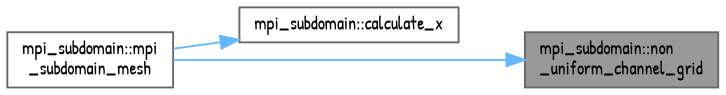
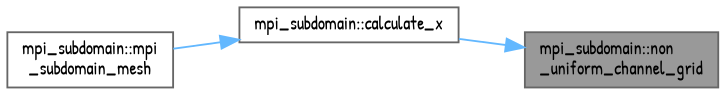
edge "mpi_subdomain::mpi _subdomain_mesh" -> "mpi_subdomain::non _uniform_channel_grid": now "mpi_subdomain::calculate_x" -> "mpi_subdomain::non _uniform_channel_grid"
